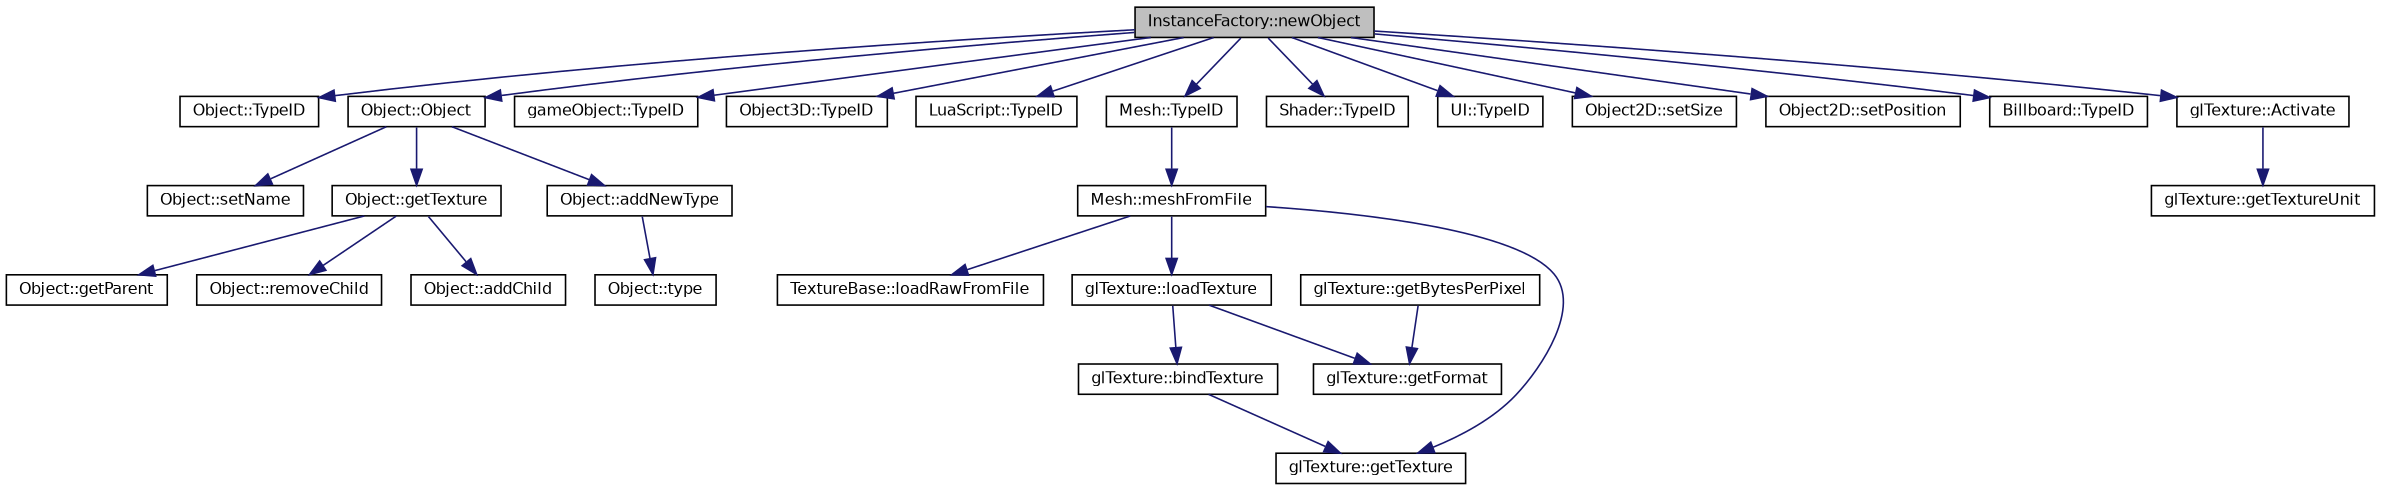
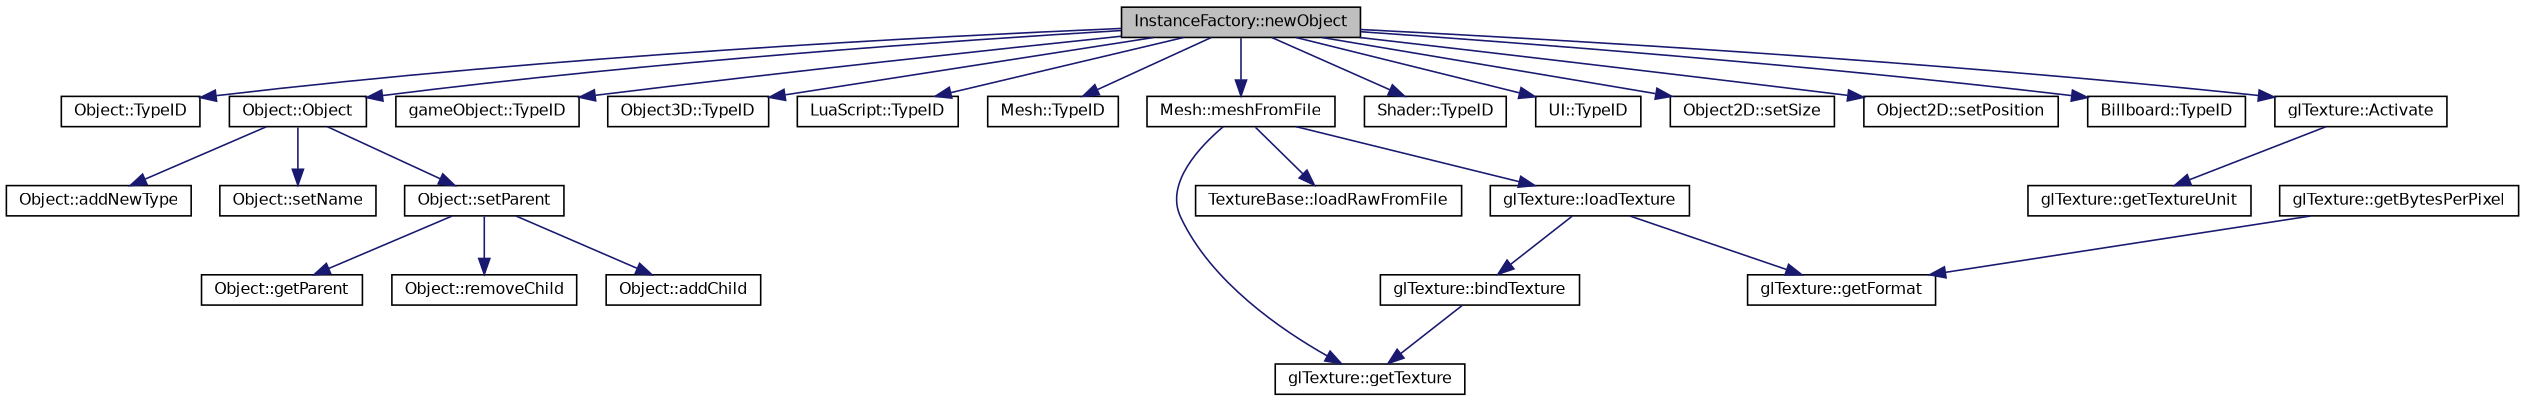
edge "Mesh::TypeID" -> "Mesh::meshFromFile": now "InstanceFactory::newObject" -> "Mesh::meshFromFile"
node "Object::getTexture": label "Object::getTexture" -> "Object::setParent"
node "Object::type": removed
